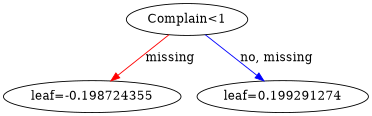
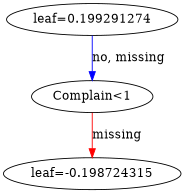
edge "Complain<1" -> "leaf=0.199291274": reversed
node "leaf=-0.198724355": label "leaf=-0.198724355" -> "leaf=-0.198724315"
